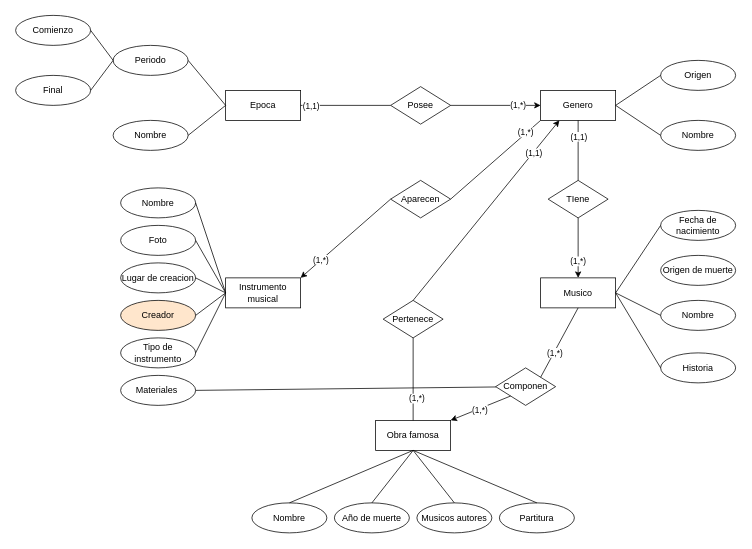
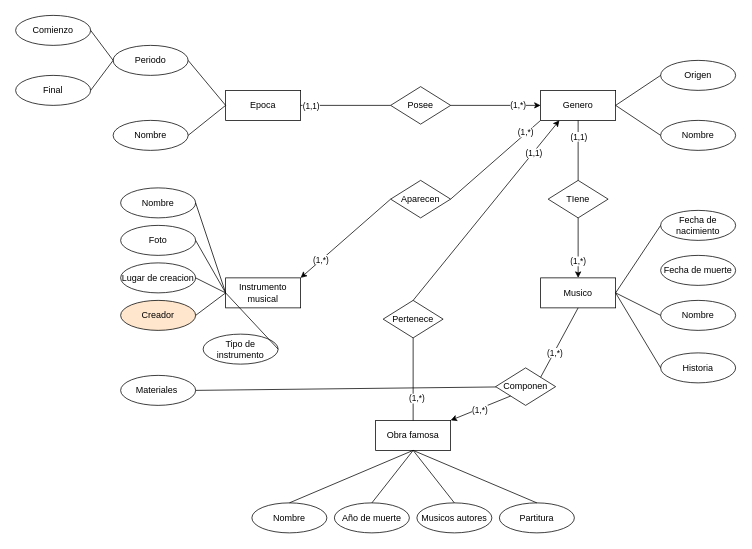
node "Origen de muerte": label "Origen de muerte" -> "Fecha de muerte"
node "Tipo de instrumento": moved (158, 353) -> (240, 349)
